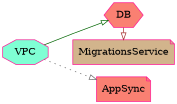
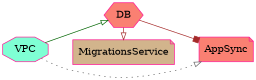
edge "DB" -> "AppSync": added
